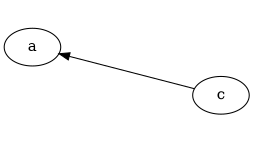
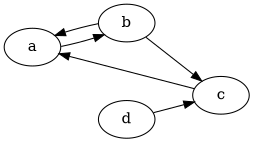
node "b": added
node "d": added
